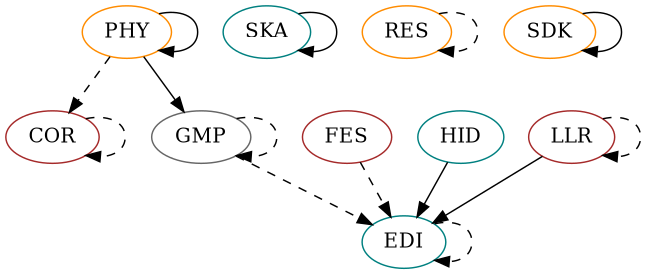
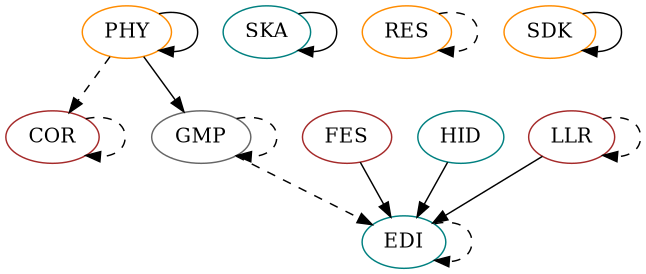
edge "FES" -> "EDI": style dashed -> solid
